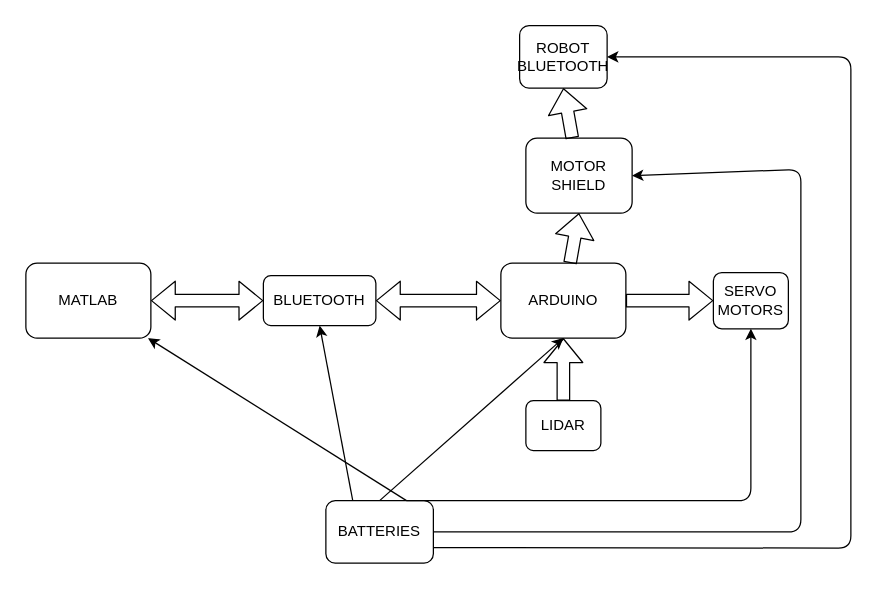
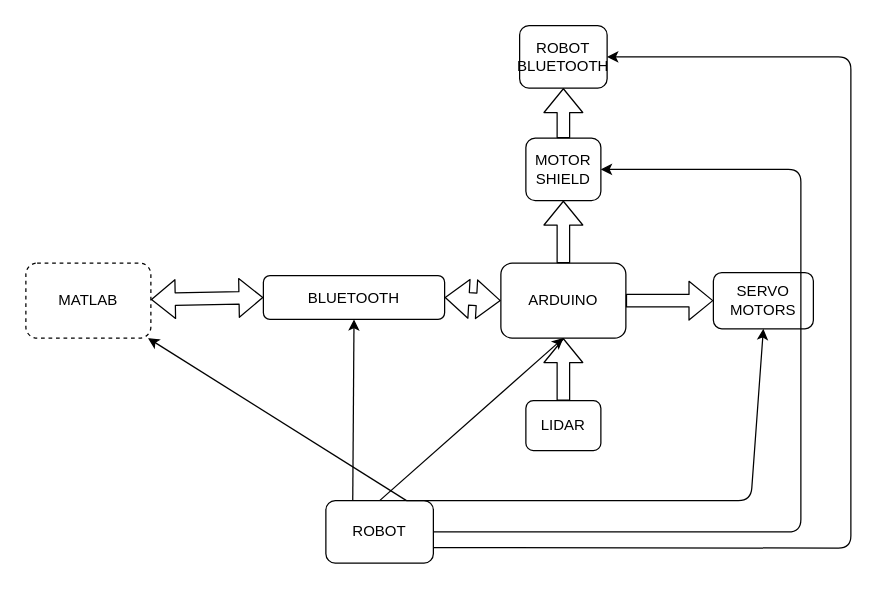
node "MOTOR SHIELD": size 106x75 -> 75x63
node "MATLAB": style solid -> dashed
node "BLUETOOTH": size 113x50 -> 181x44
node "SERVO MOTORS": size 75x56 -> 100x56
node "BATTERIES": label "BATTERIES" -> "ROBOT"
